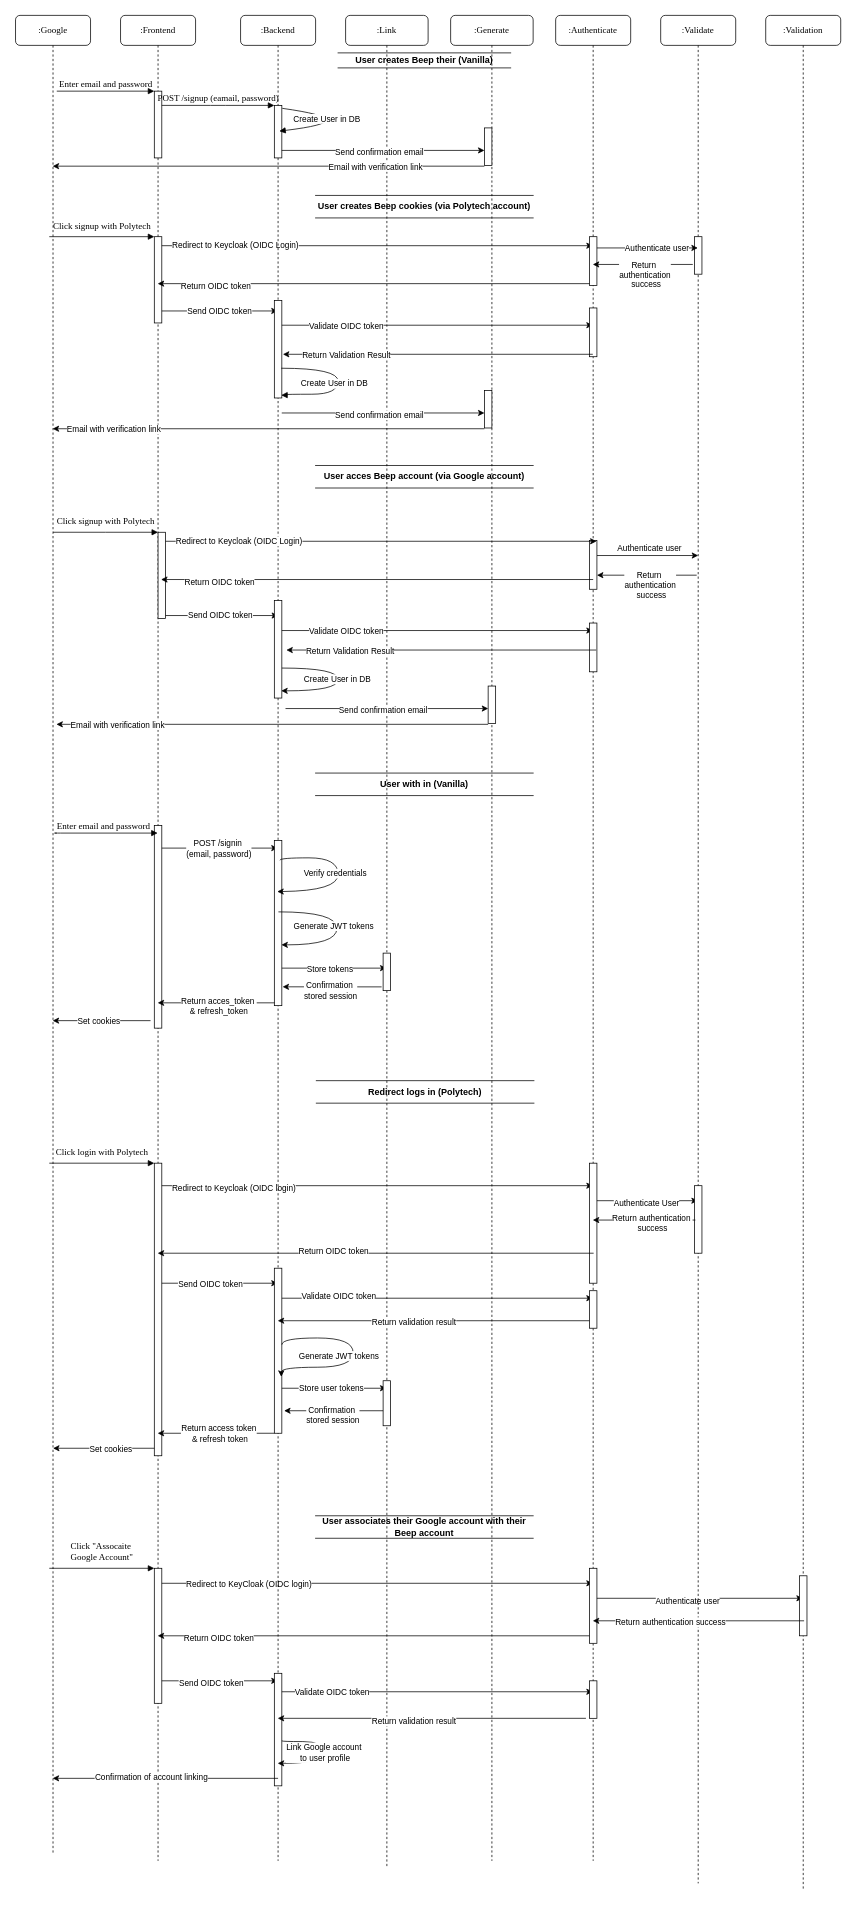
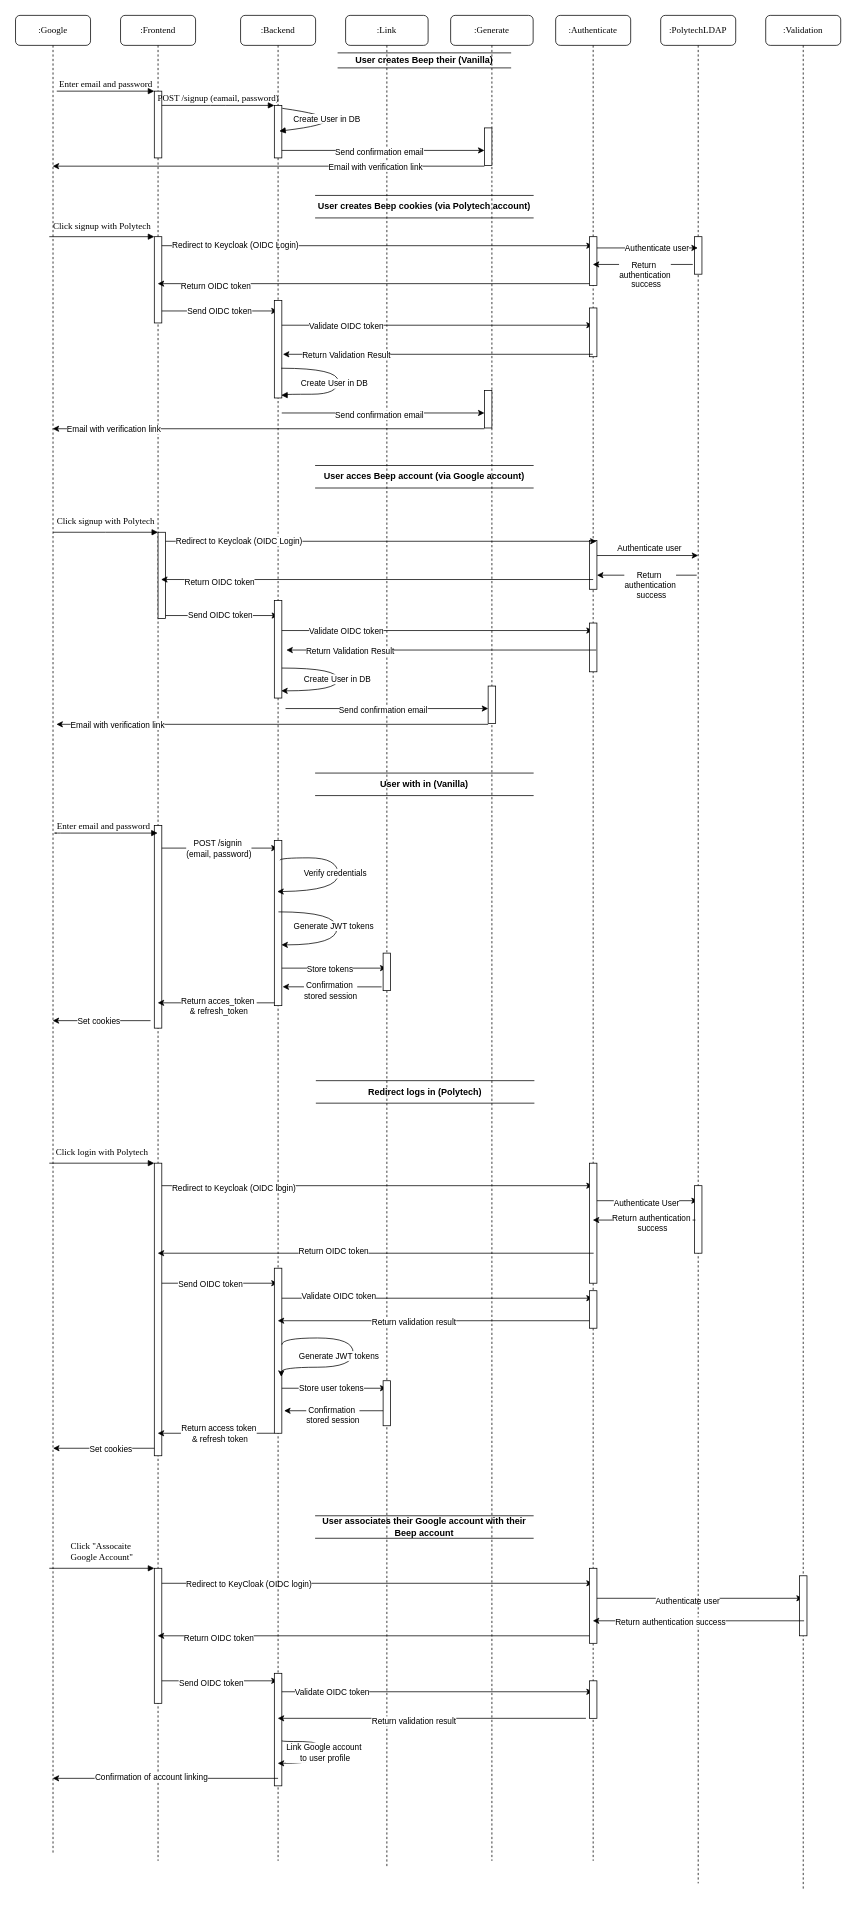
node ":Validate": label ":Validate" -> ":PolytechLDAP"
